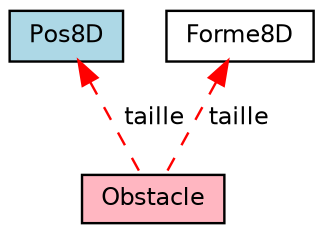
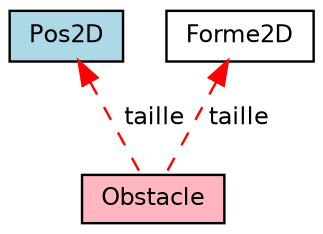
node "Pos8D": label "Pos8D" -> "Pos2D"
node "Forme8D": label "Forme8D" -> "Forme2D"
